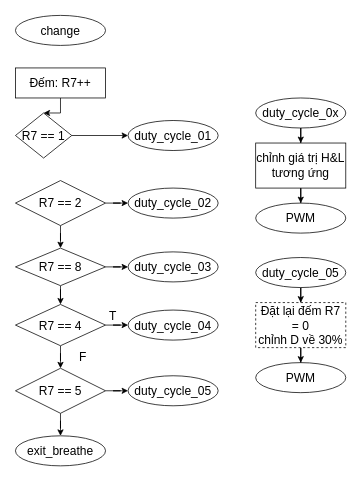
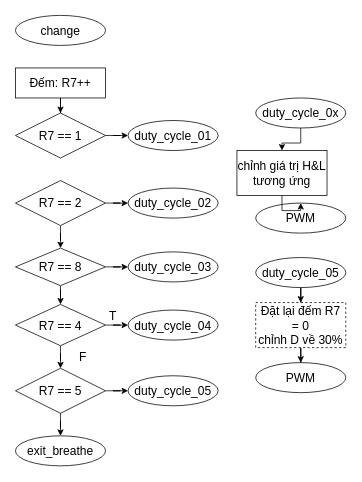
node "R7 == 1": size 56x45 -> 90x45
node "chỉnh giá trị H&L tương ứng": moved (300, 165) -> (282, 173)
